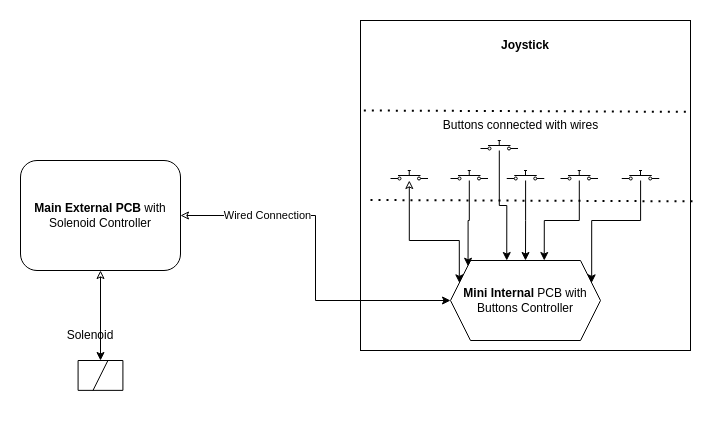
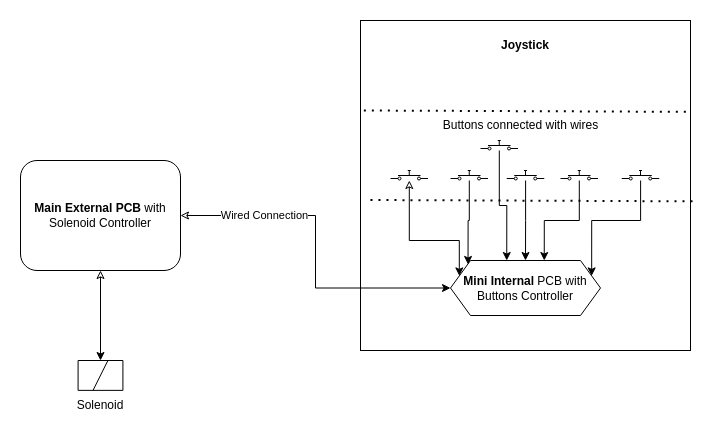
node "Mini Internal PCB with Buttons Controller": size 150x80 -> 150x55
node "Solenoid": moved (91, 336) -> (101, 406)
